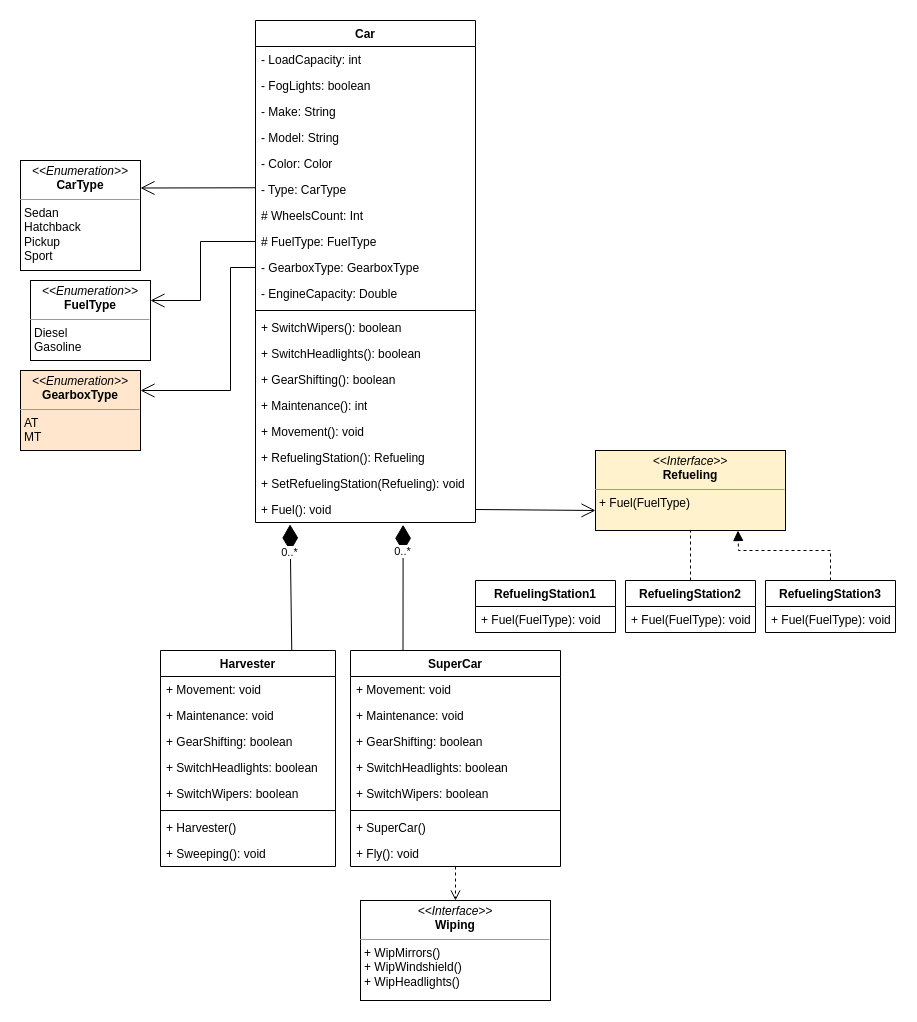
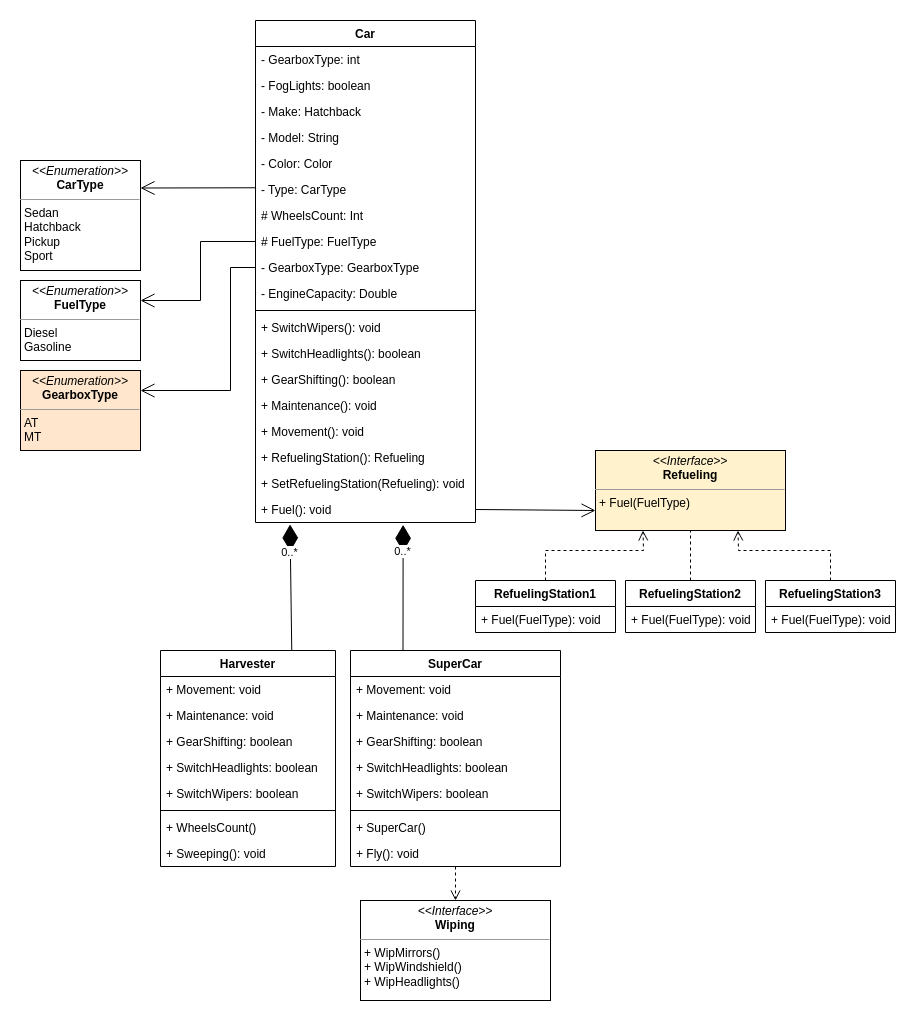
node "- LoadCapacity: int": label "- LoadCapacity: int" -> "- GearboxType: int"
node "- Make: String": label "- Make: String" -> "- Make: Hatchback"
node "<<Enumeration>> FuelType Diesel Gasoline": moved (91, 321) -> (81, 321)
node "+ SwitchWipers(): boolean": label "+ SwitchWipers(): boolean" -> "+ SwitchWipers(): void"
node "+ Maintenance(): int": label "+ Maintenance(): int" -> "+ Maintenance(): void"
edge "RefuelingStation3" -> "<<Interface>> Refueling + Fuel(FuelType)": arrowhead block -> open
edge "RefuelingStation1" -> "<<Interface>> Refueling + Fuel(FuelType)": added
node "+ Harvester()": label "+ Harvester()" -> "+ WheelsCount()"
